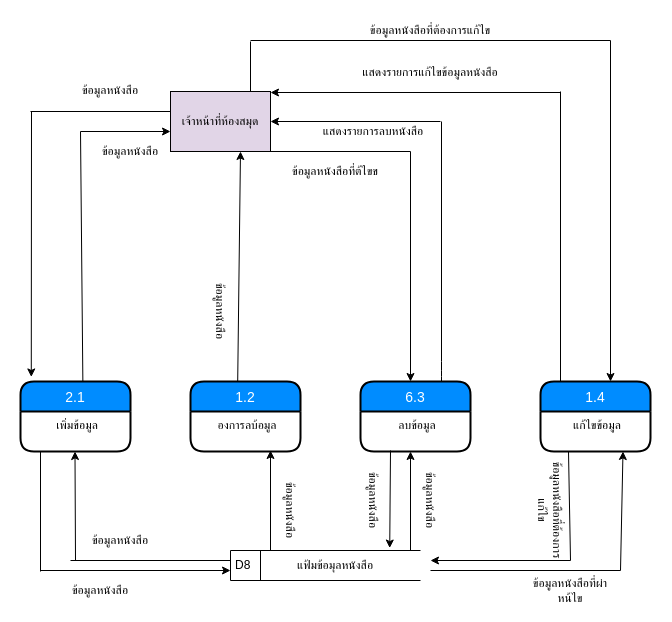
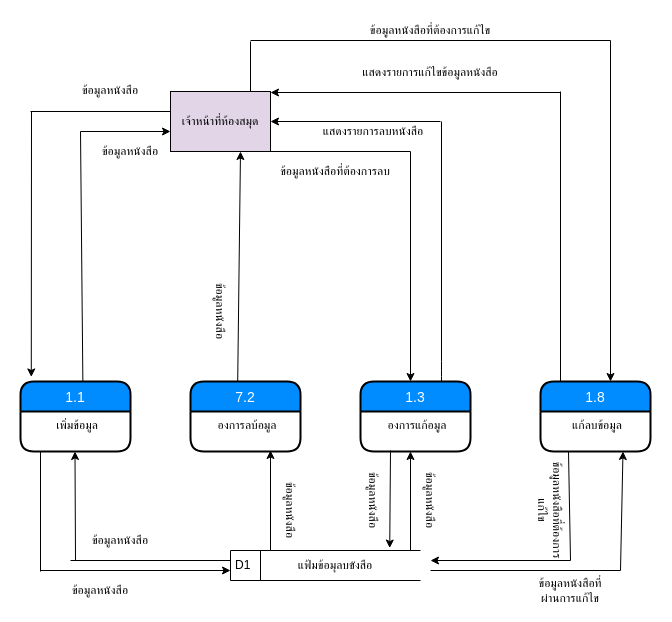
node "ข้อมูลหนังสือที่ต้ไขข": label "ข้อมูลหนังสือที่ต้ไขข" -> "ข้อมูลหนังสือที่ต้องการลบ"
node "2.1": label "2.1" -> "1.1"
node "1.2": label "1.2" -> "7.2"
node "6.3": label "6.3" -> "1.3"
node "1.4": label "1.4" -> "1.8"
node "ลบข้อมูล": label "ลบข้อมูล" -> "องการแก้อมูล"
node "แก้ไขข้อมูล": label "แก้ไขข้อมูล" -> "แก้ลบข้อมูล"
node "D8": label "D8" -> "D1"
node "แฟ้มข้อมุลหนังสือ": label "แฟ้มข้อมุลหนังสือ" -> "แฟ้มข้อมุลบขังสือ"
node "ข้อมูลหนังสือที่ผ่าหน้ไข": label "ข้อมูลหนังสือที่ผ่าหน้ไข" -> "ข้อมูลหนังสือที่ผ่านการแก้ไข"
